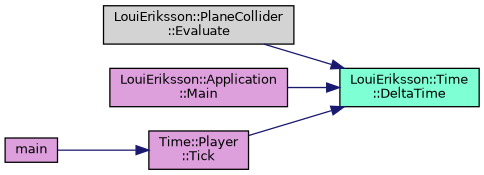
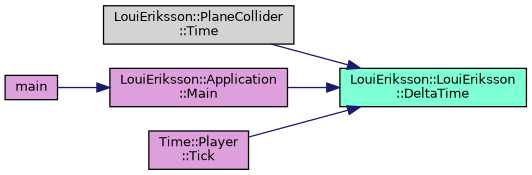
node "LouiEriksson::PlaneCollider ::Evaluate": label "LouiEriksson::PlaneCollider ::Evaluate" -> "LouiEriksson::PlaneCollider ::Time"
node "LouiEriksson::Time ::DeltaTime": label "LouiEriksson::Time ::DeltaTime" -> "LouiEriksson::LouiEriksson ::DeltaTime"
edge "main" -> "Time::Player ::Tick": now "main" -> "LouiEriksson::Application ::Main"
